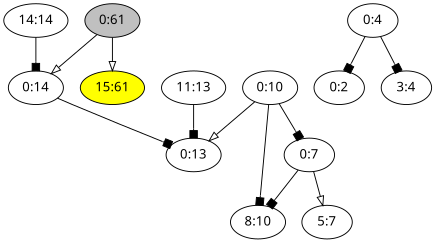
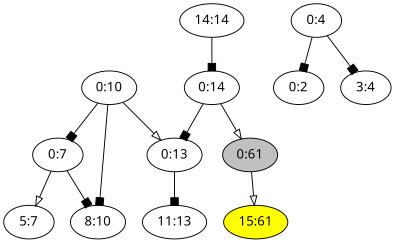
edge "0:61" -> "0:14": reversed
edge "11:13" -> "0:13": reversed
